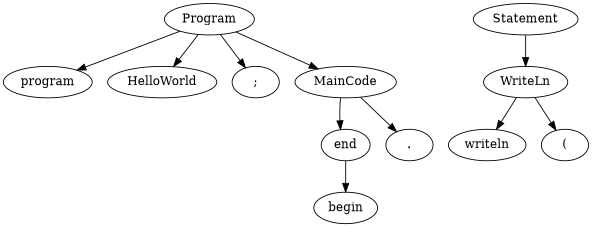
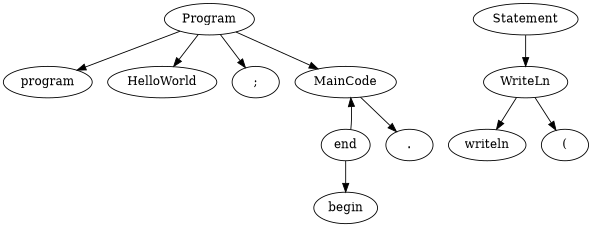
edge "MainCode" -> "end": reversed
